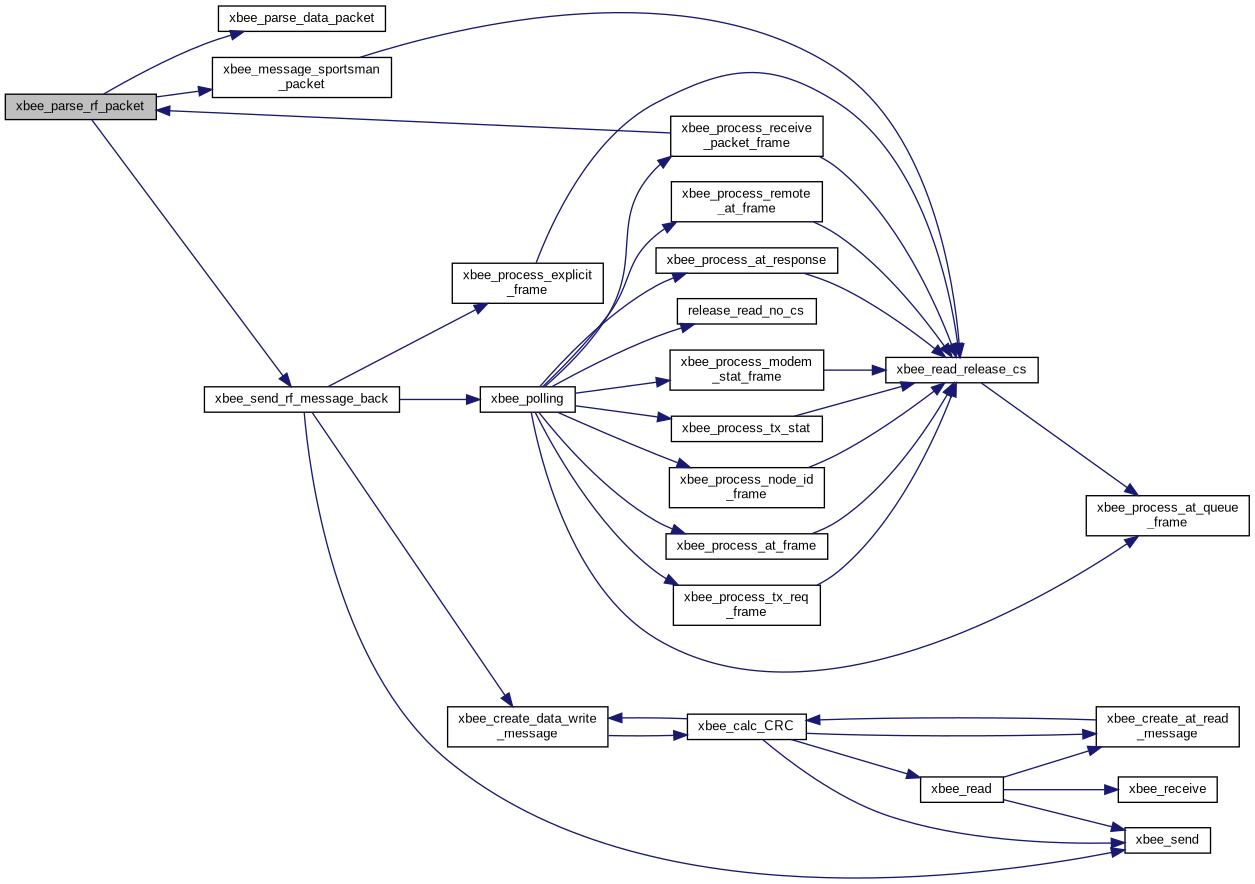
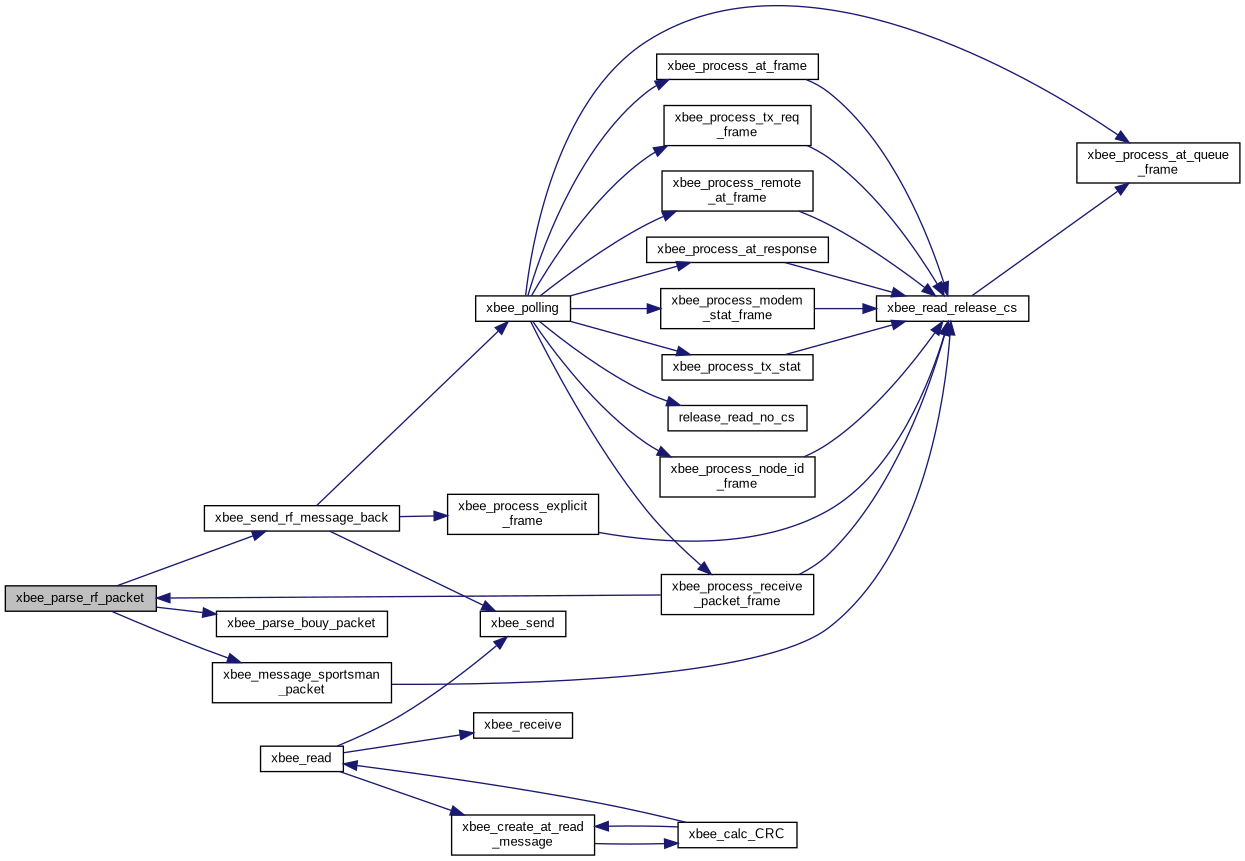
node "xbee_parse_data_packet": label "xbee_parse_data_packet" -> "xbee_parse_bouy_packet"
node "xbee_create_data_write _message": removed
edge "xbee_calc_CRC" -> "xbee_send": removed
